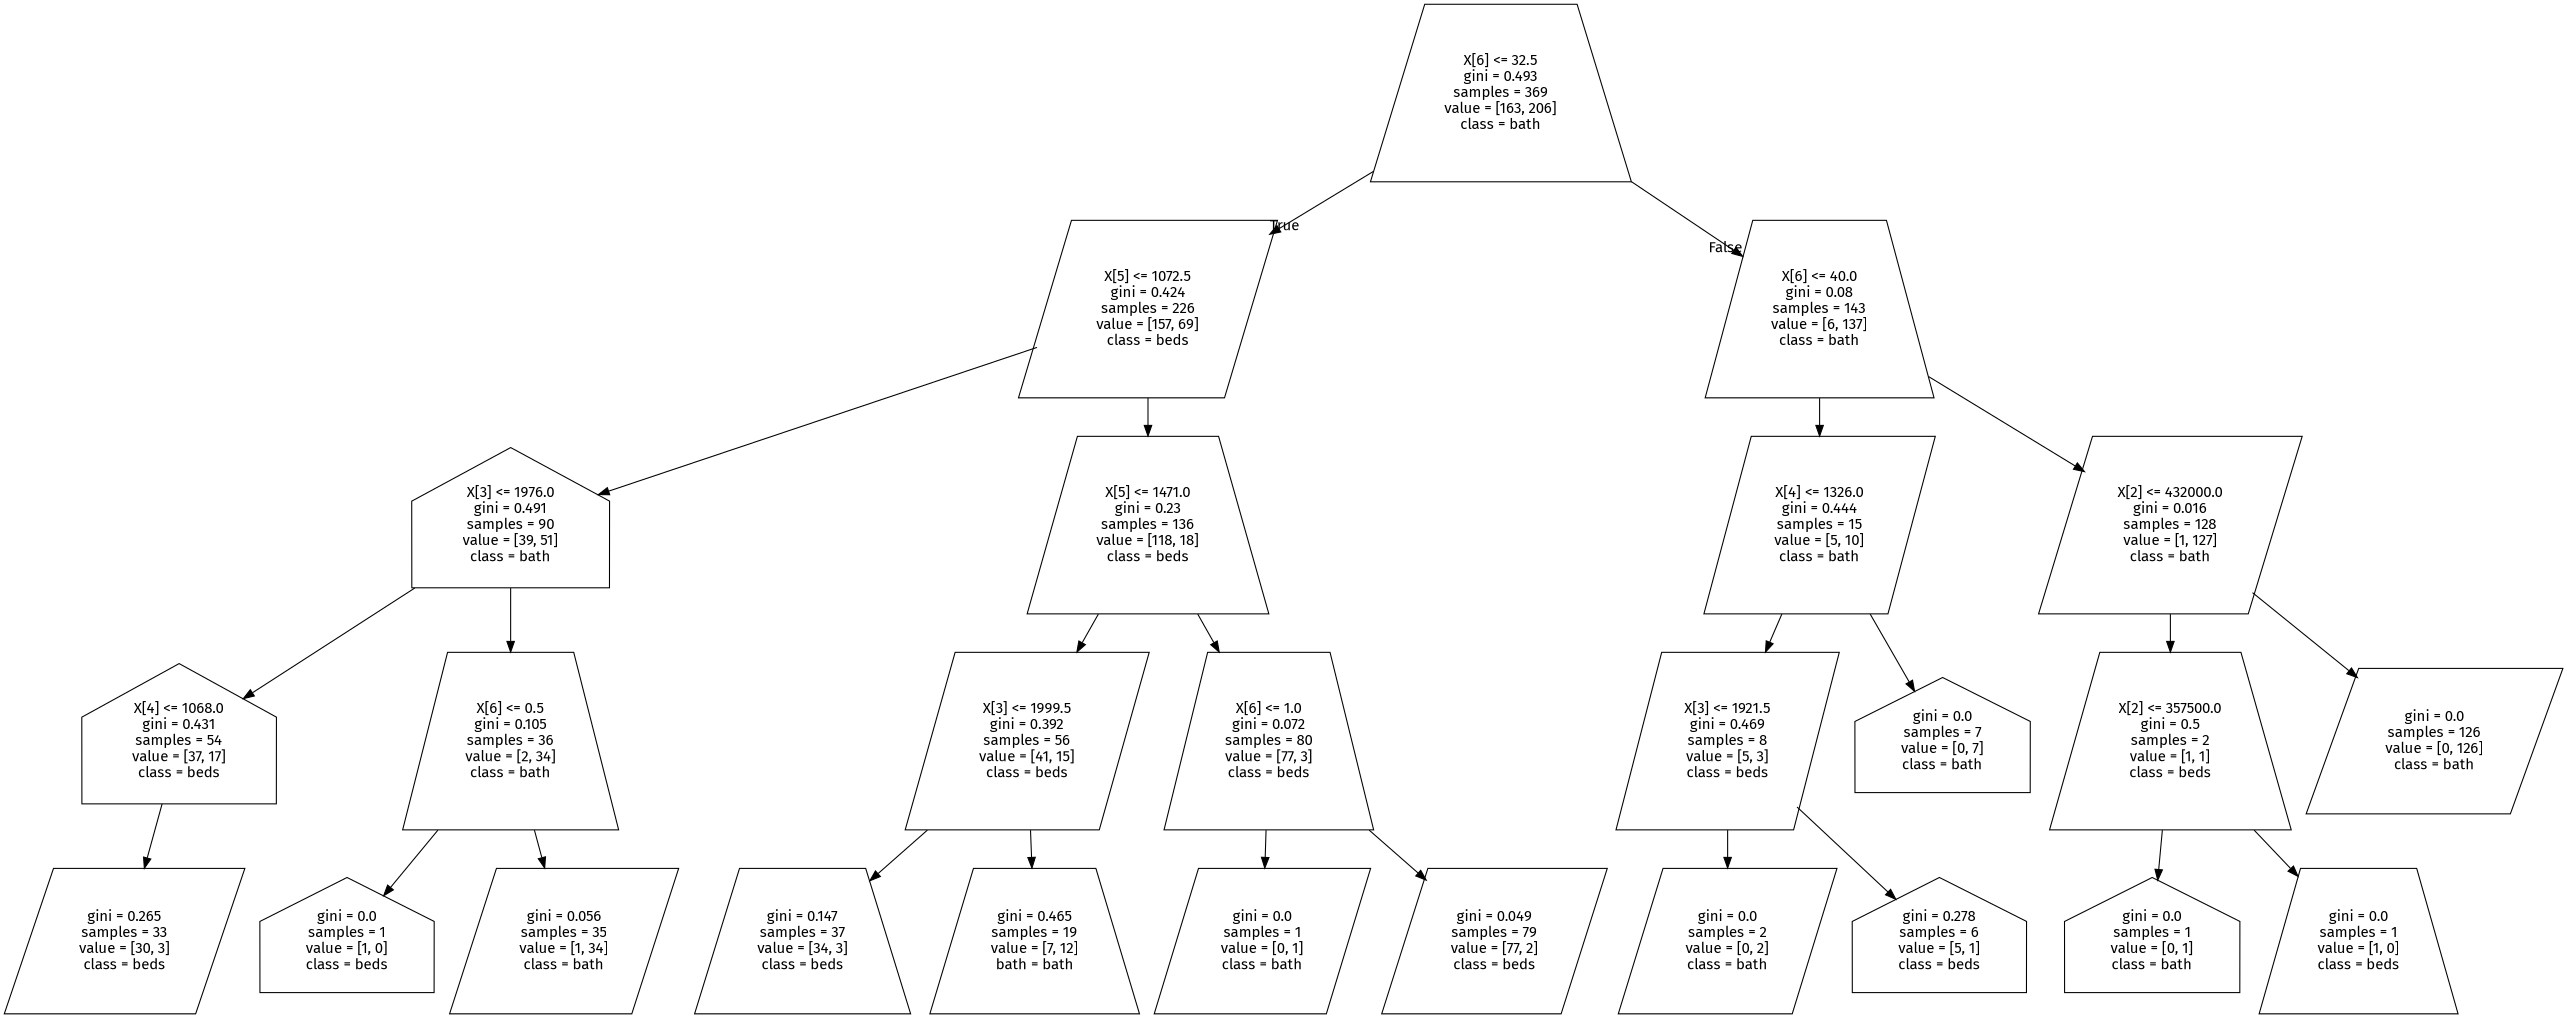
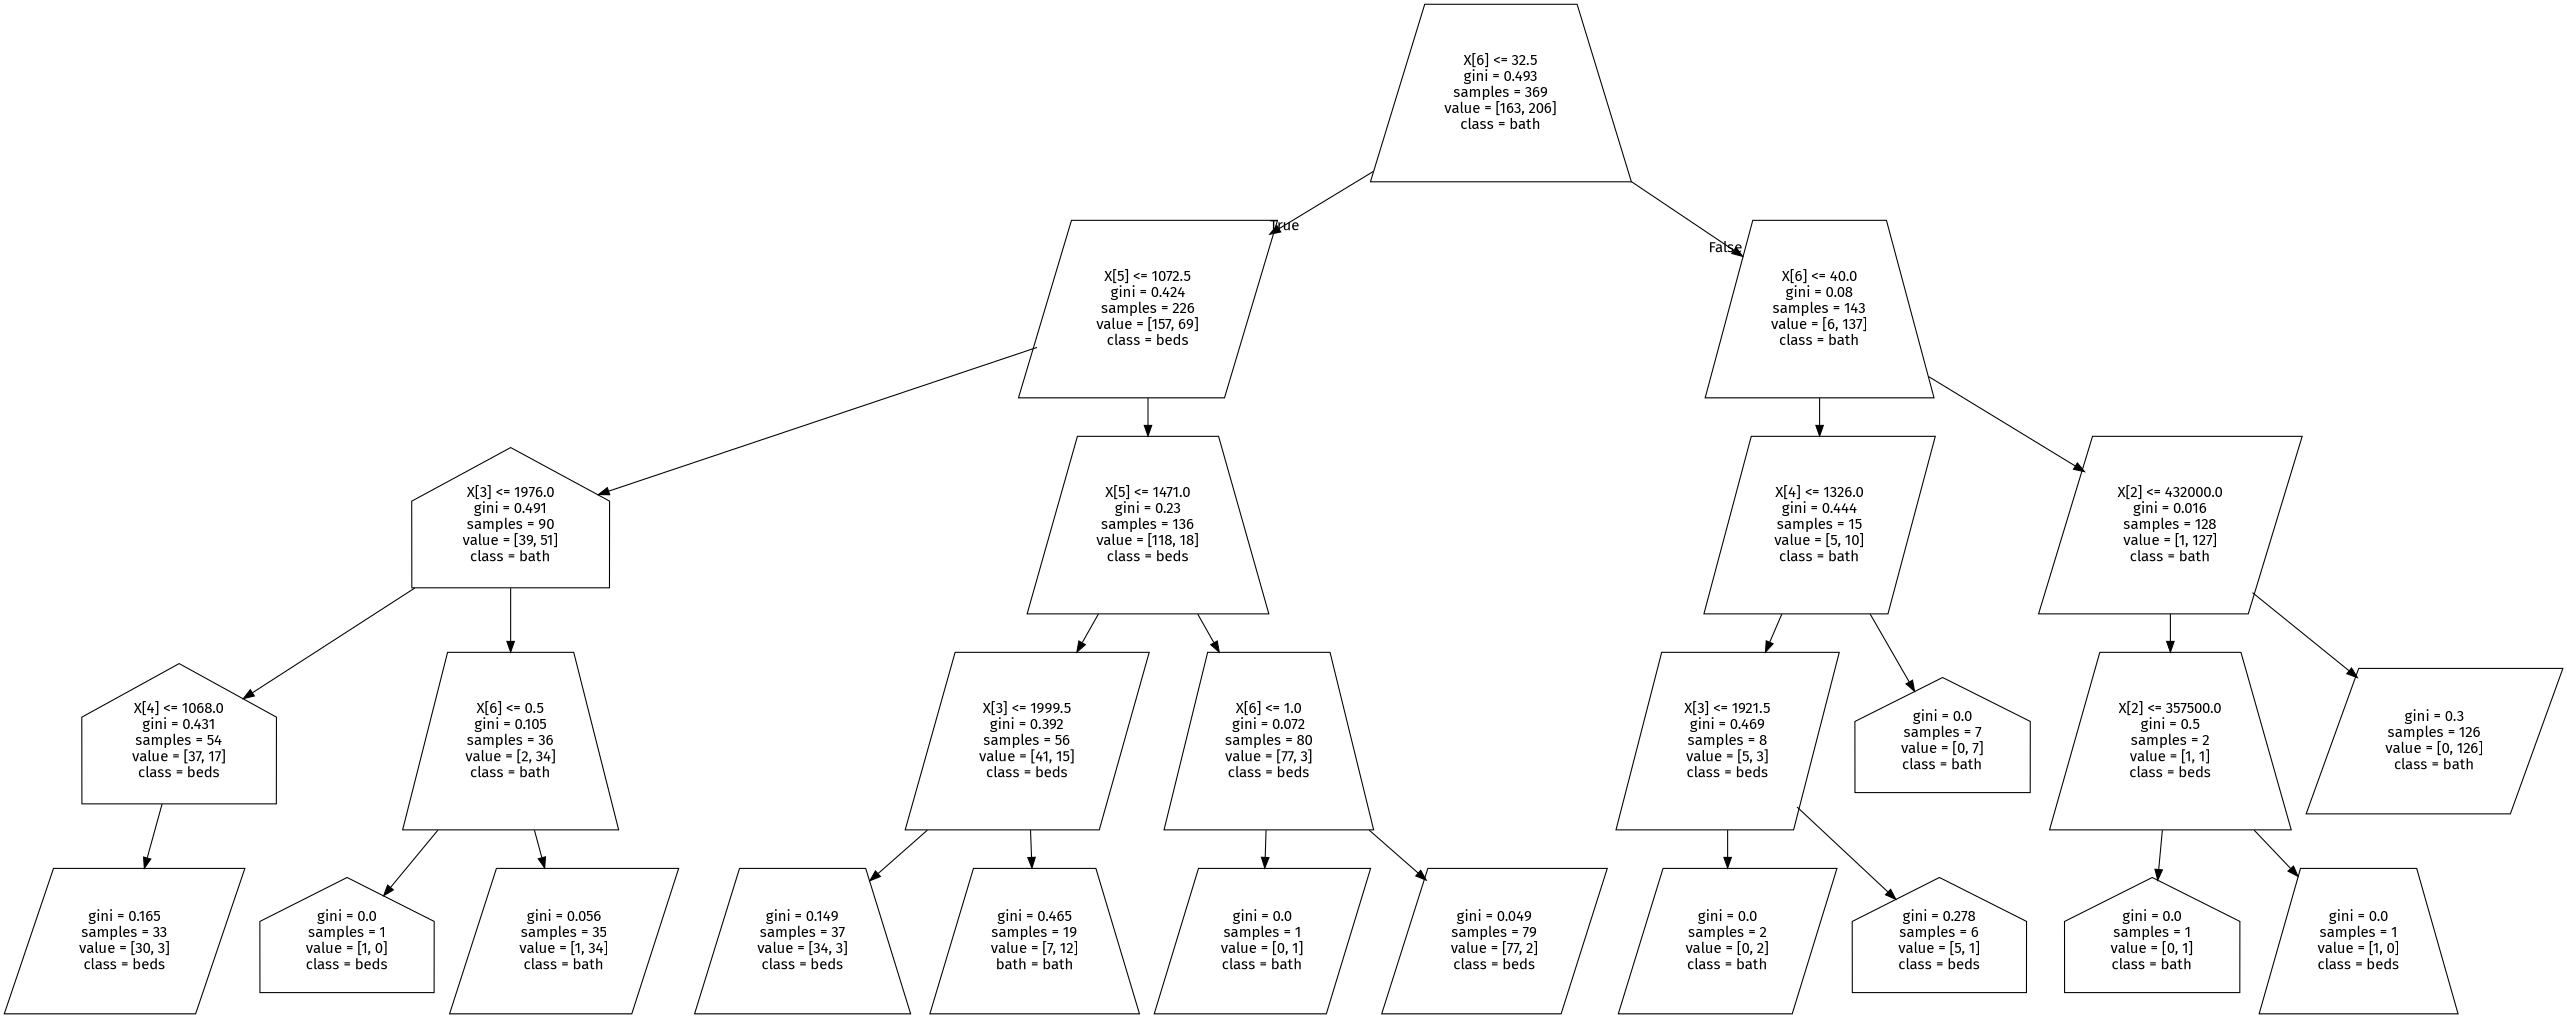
node "gini = 0.0 samples = 126 value = [0, 126] class = bath": label "gini = 0.0 samples = 126 value = [0, 126] class = bath" -> "gini = 0.3 samples = 126 value = [0, 126] class = bath"
node "gini = 0.265 samples = 33 value = [30, 3] class = beds": label "gini = 0.265 samples = 33 value = [30, 3] class = beds" -> "gini = 0.165 samples = 33 value = [30, 3] class = beds"
node "gini = 0.147 samples = 37 value = [34, 3] class = beds": label "gini = 0.147 samples = 37 value = [34, 3] class = beds" -> "gini = 0.149 samples = 37 value = [34, 3] class = beds"
